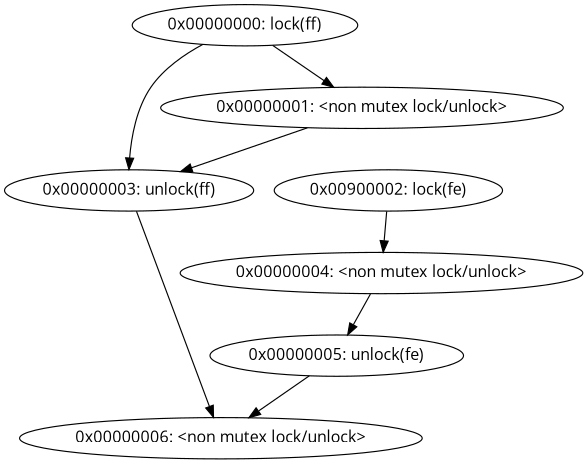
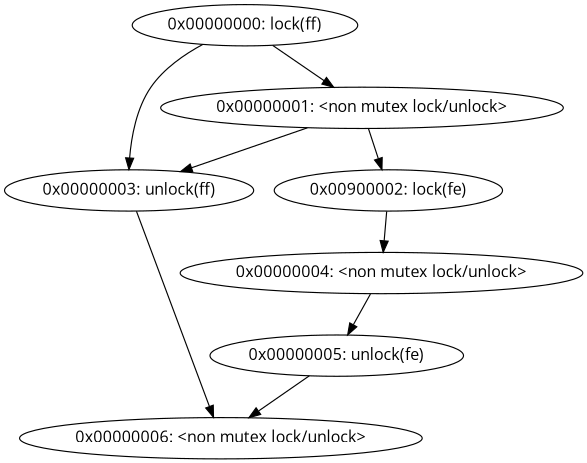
edge "0x00000001: <non mutex lock/unlock>" -> "0x00900002: lock(fe)": added
